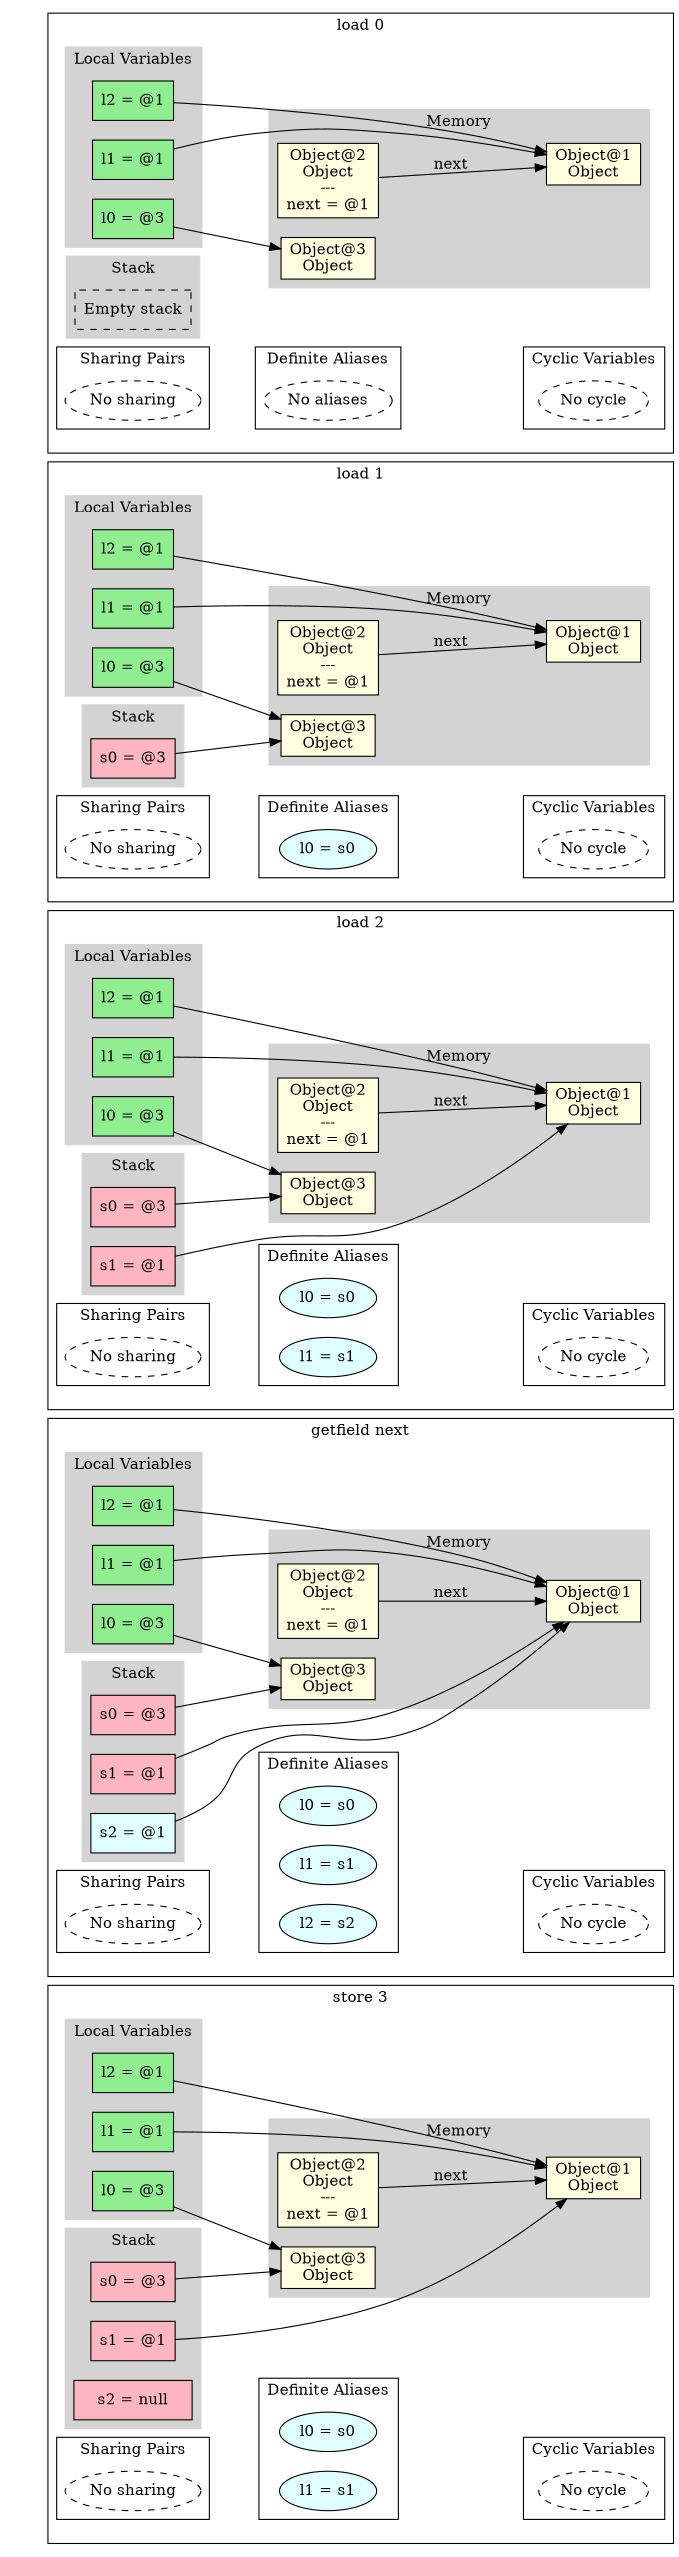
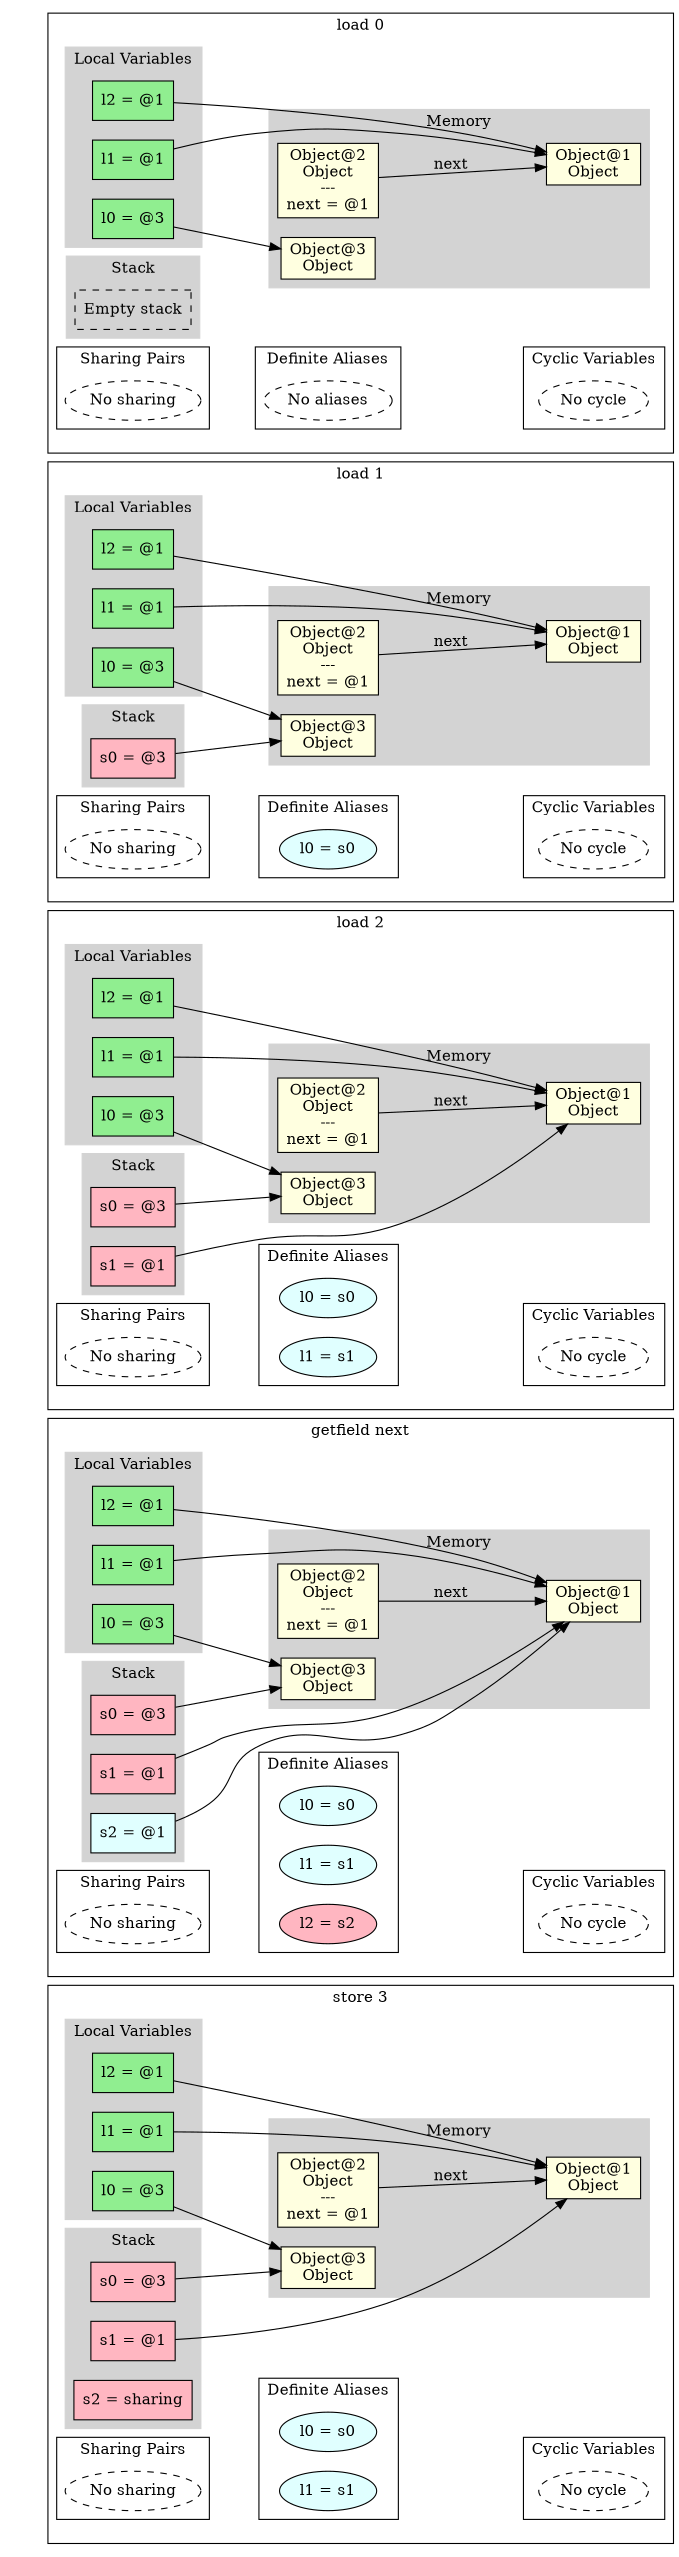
node "l2 = s2": fillcolor lightcyan -> lightpink
node "s2 = null": label "s2 = null" -> "s2 = sharing"
